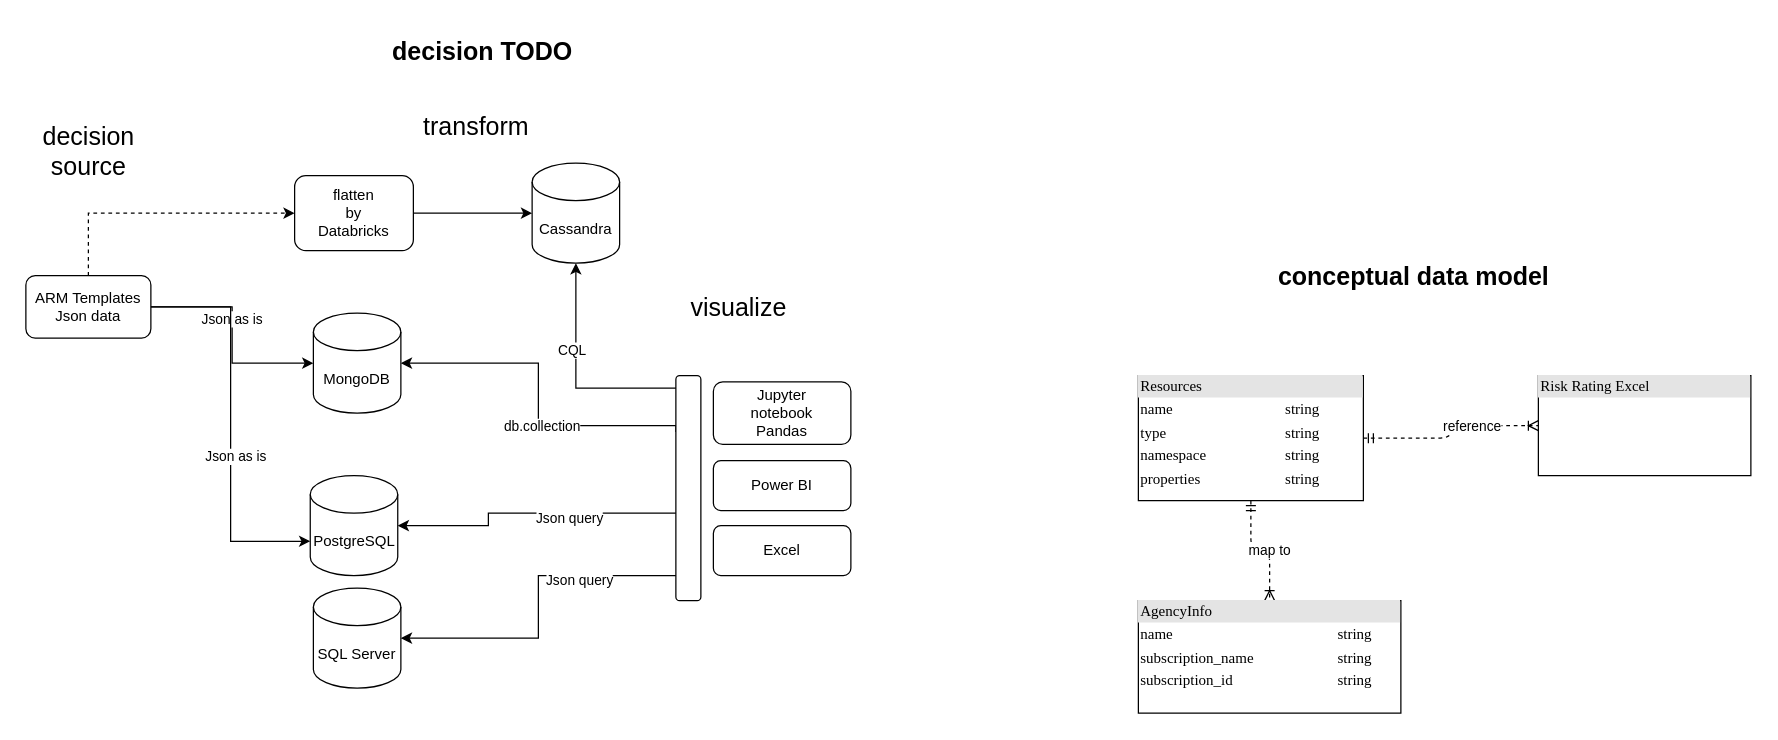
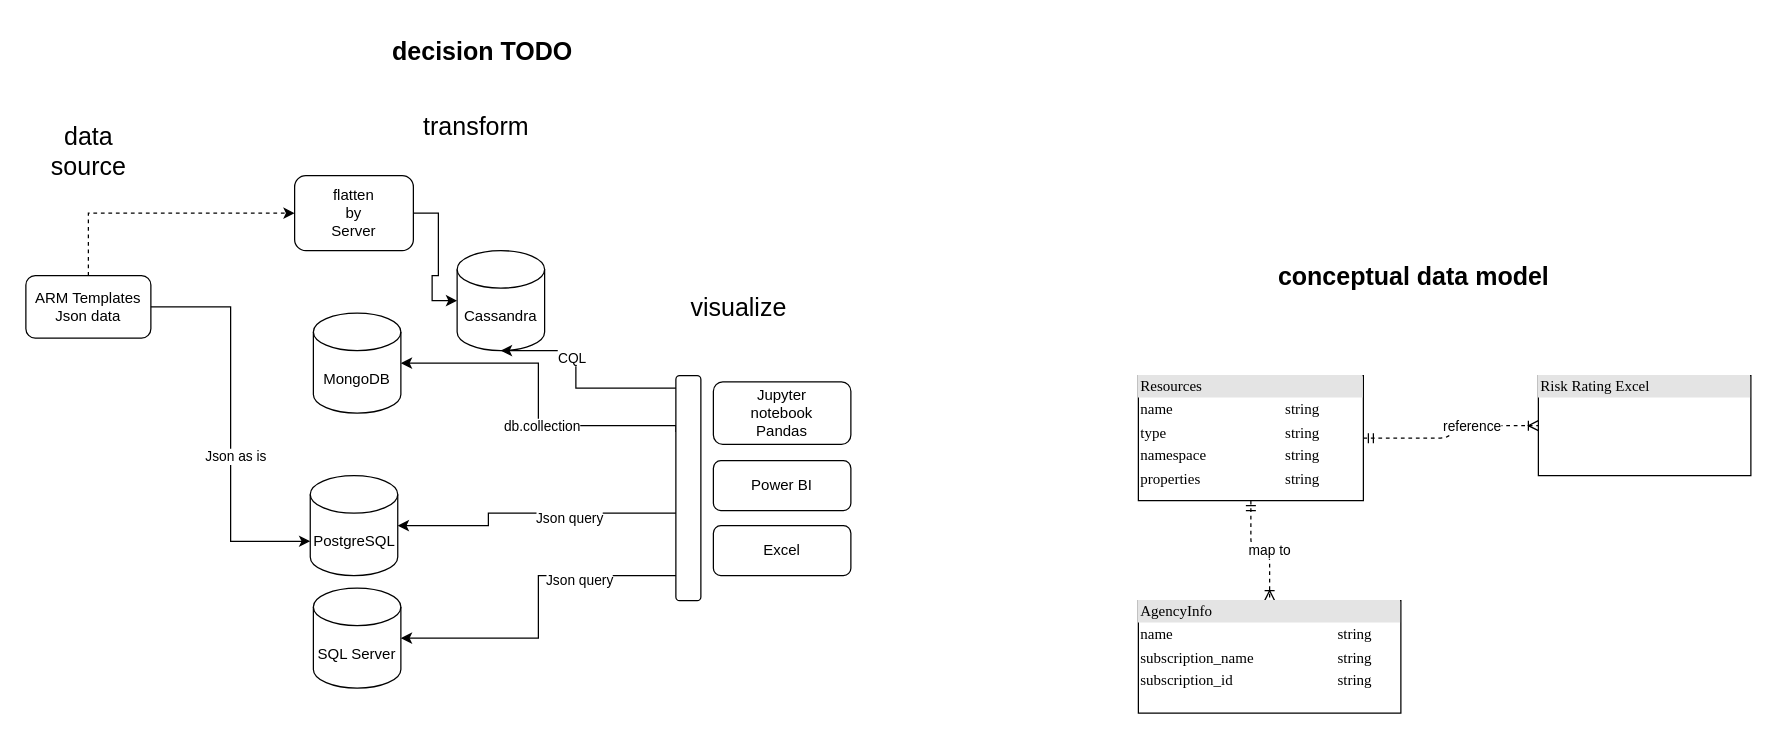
node "decision source": label "decision source" -> "data source"
node "flatten by Databricks": label "flatten by Databricks" -> "flatten by Server"
node "Cassandra": moved (576, 213) -> (501, 301)
edge "ARM Templates Json data" -> "MongoDB": removed, label "Json as is"
